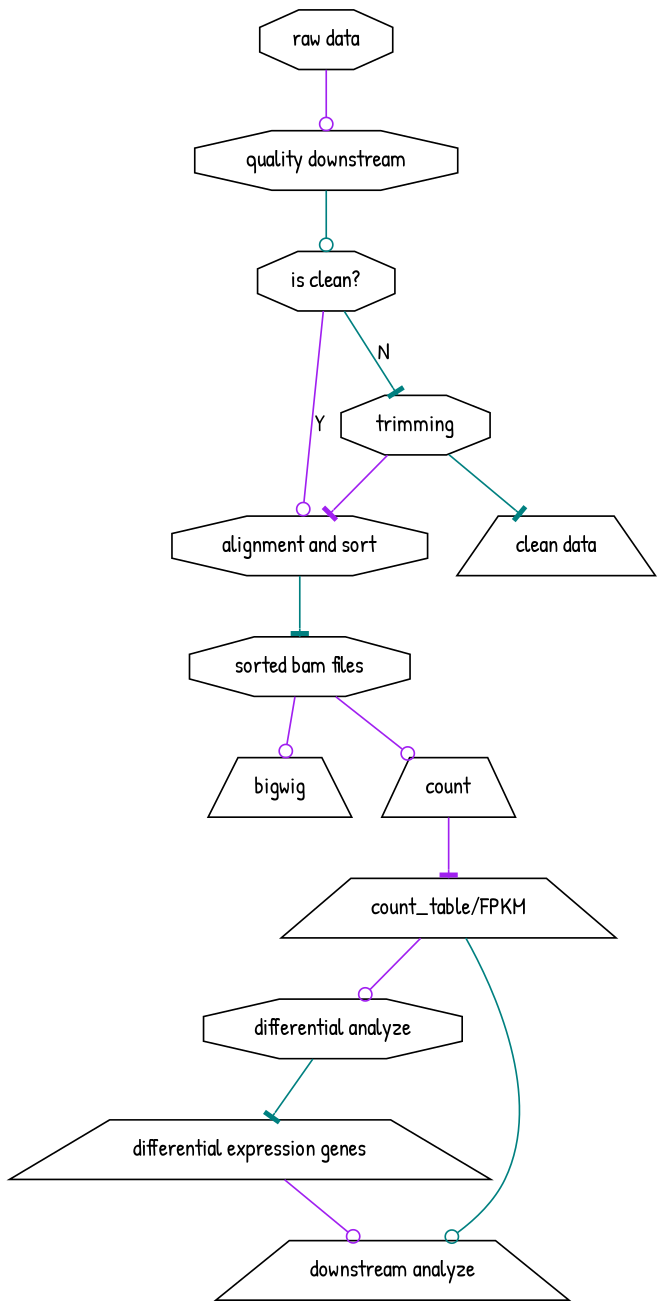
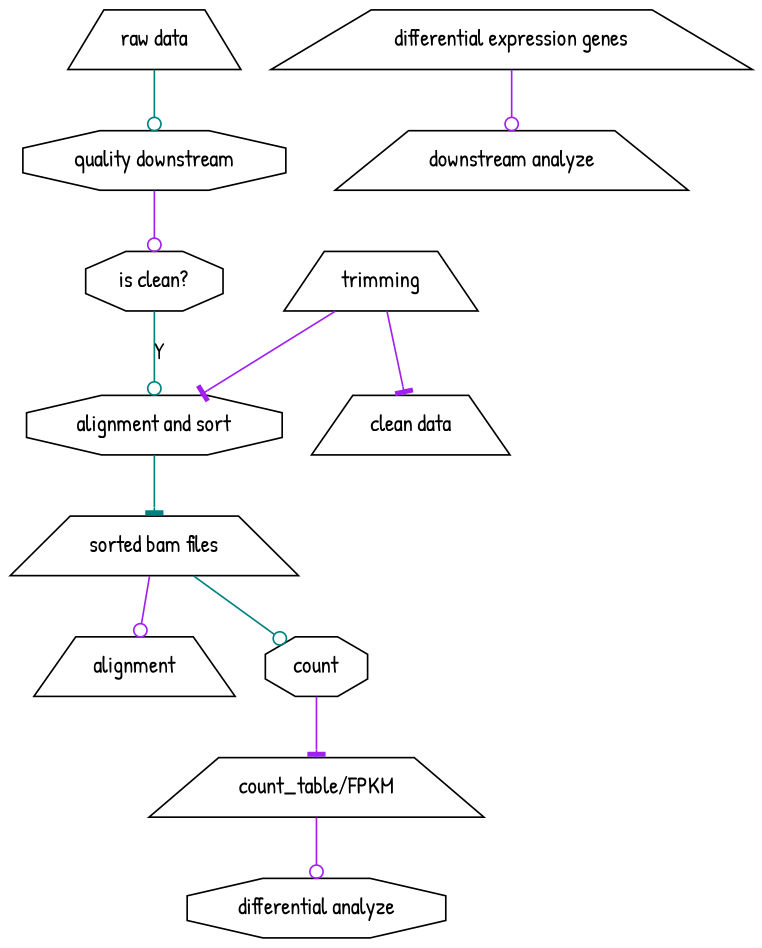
node "raw data": shape octagon -> trapezium
edge "raw data" -> "quality downstream": color purple -> teal
edge "quality downstream" -> "is clean?": color teal -> purple
edge "is clean?" -> "trimming": removed, label "N"
edge "is clean?" -> "alignment and sort": color purple -> teal
node "trimming": shape octagon -> trapezium
edge "trimming" -> "clean data": color teal -> purple
node "sorted bam files": shape octagon -> trapezium
edge "sorted bam files" -> "count": color purple -> teal
node "bigwig": label "bigwig" -> "alignment"
node "count": shape trapezium -> octagon
edge "differential analyze" -> "differential expression genes": removed
edge "count_table/FPKM" -> "downstream analyze": removed
